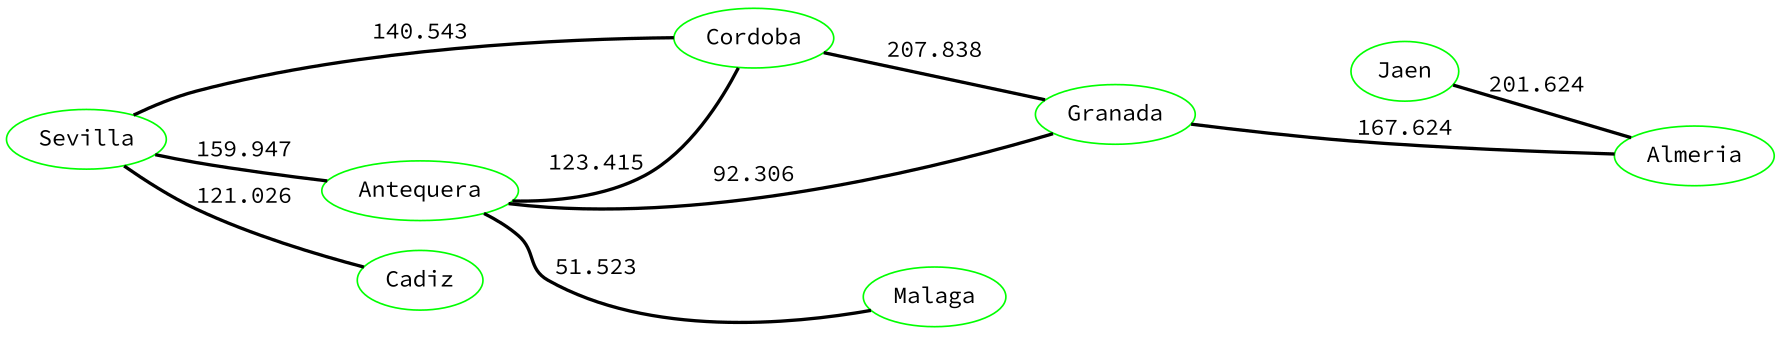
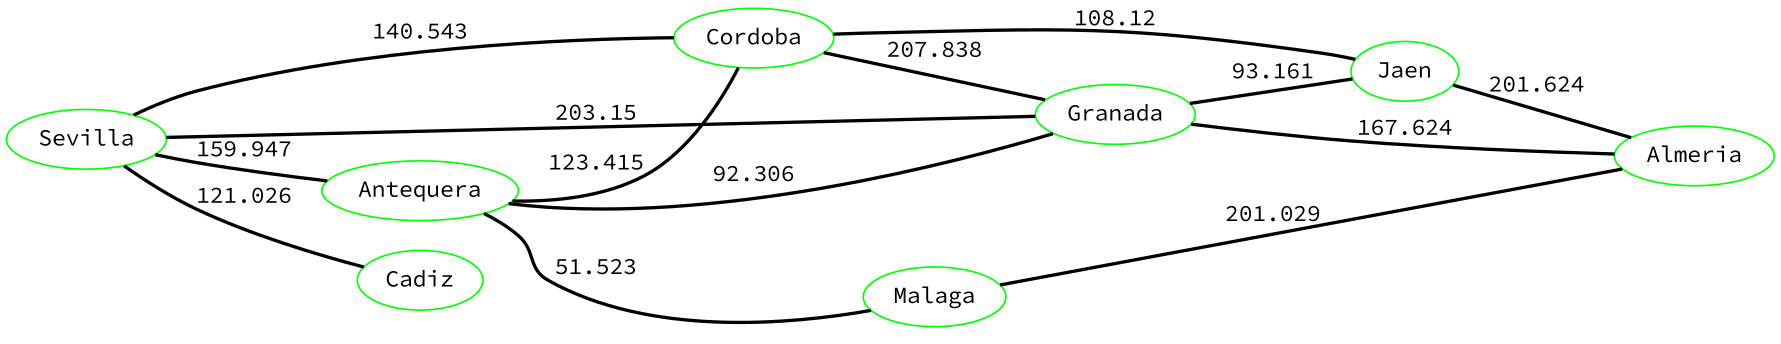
edge "Cordoba" -- "Jaen": added, label "108.12"
edge "Jaen" -- "Granada": added, label "93.161"
edge "Granada" -- "Sevilla": added, label "203.15"
edge "Almeria" -- "Malaga": added, label "201.029"
